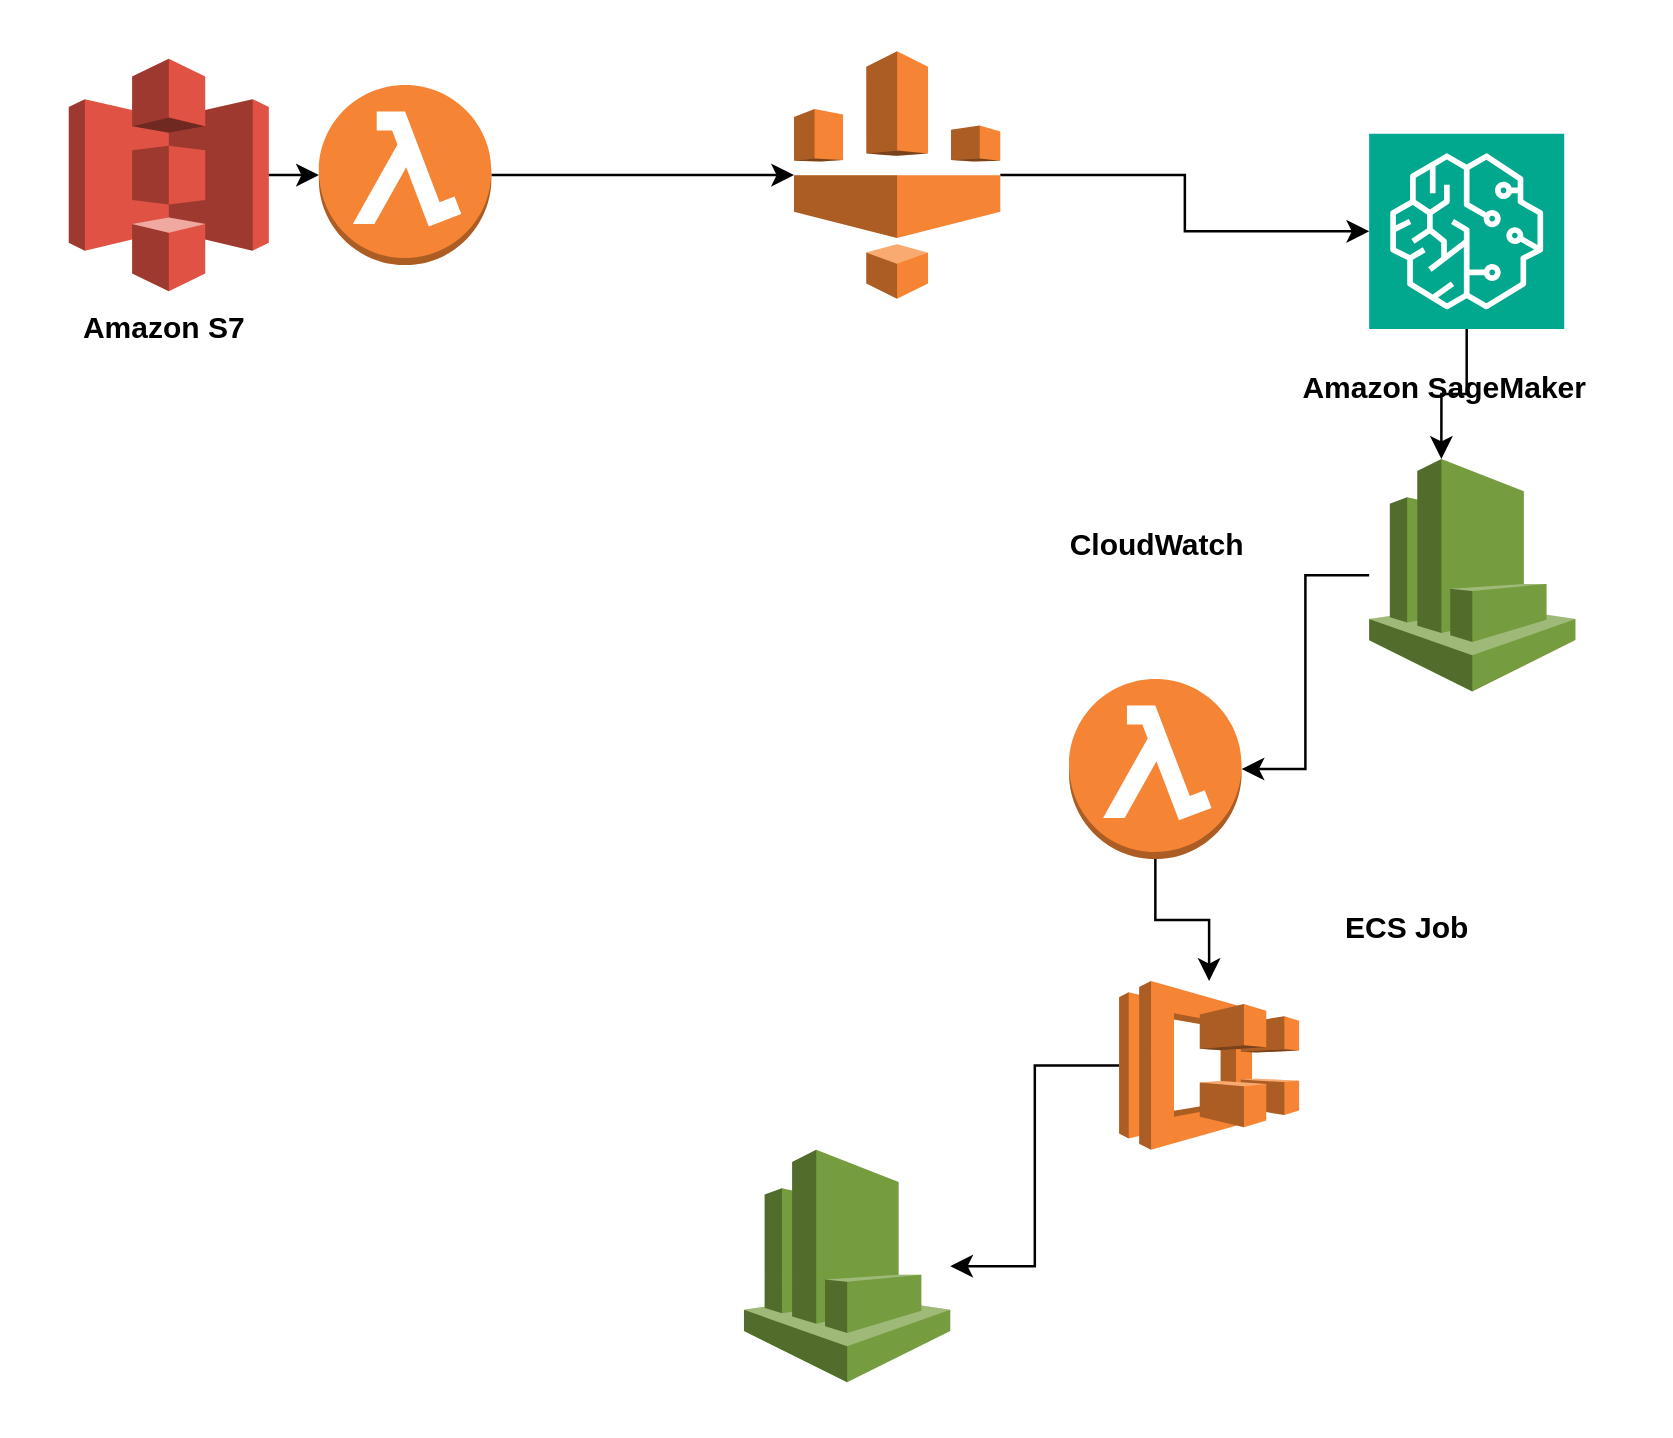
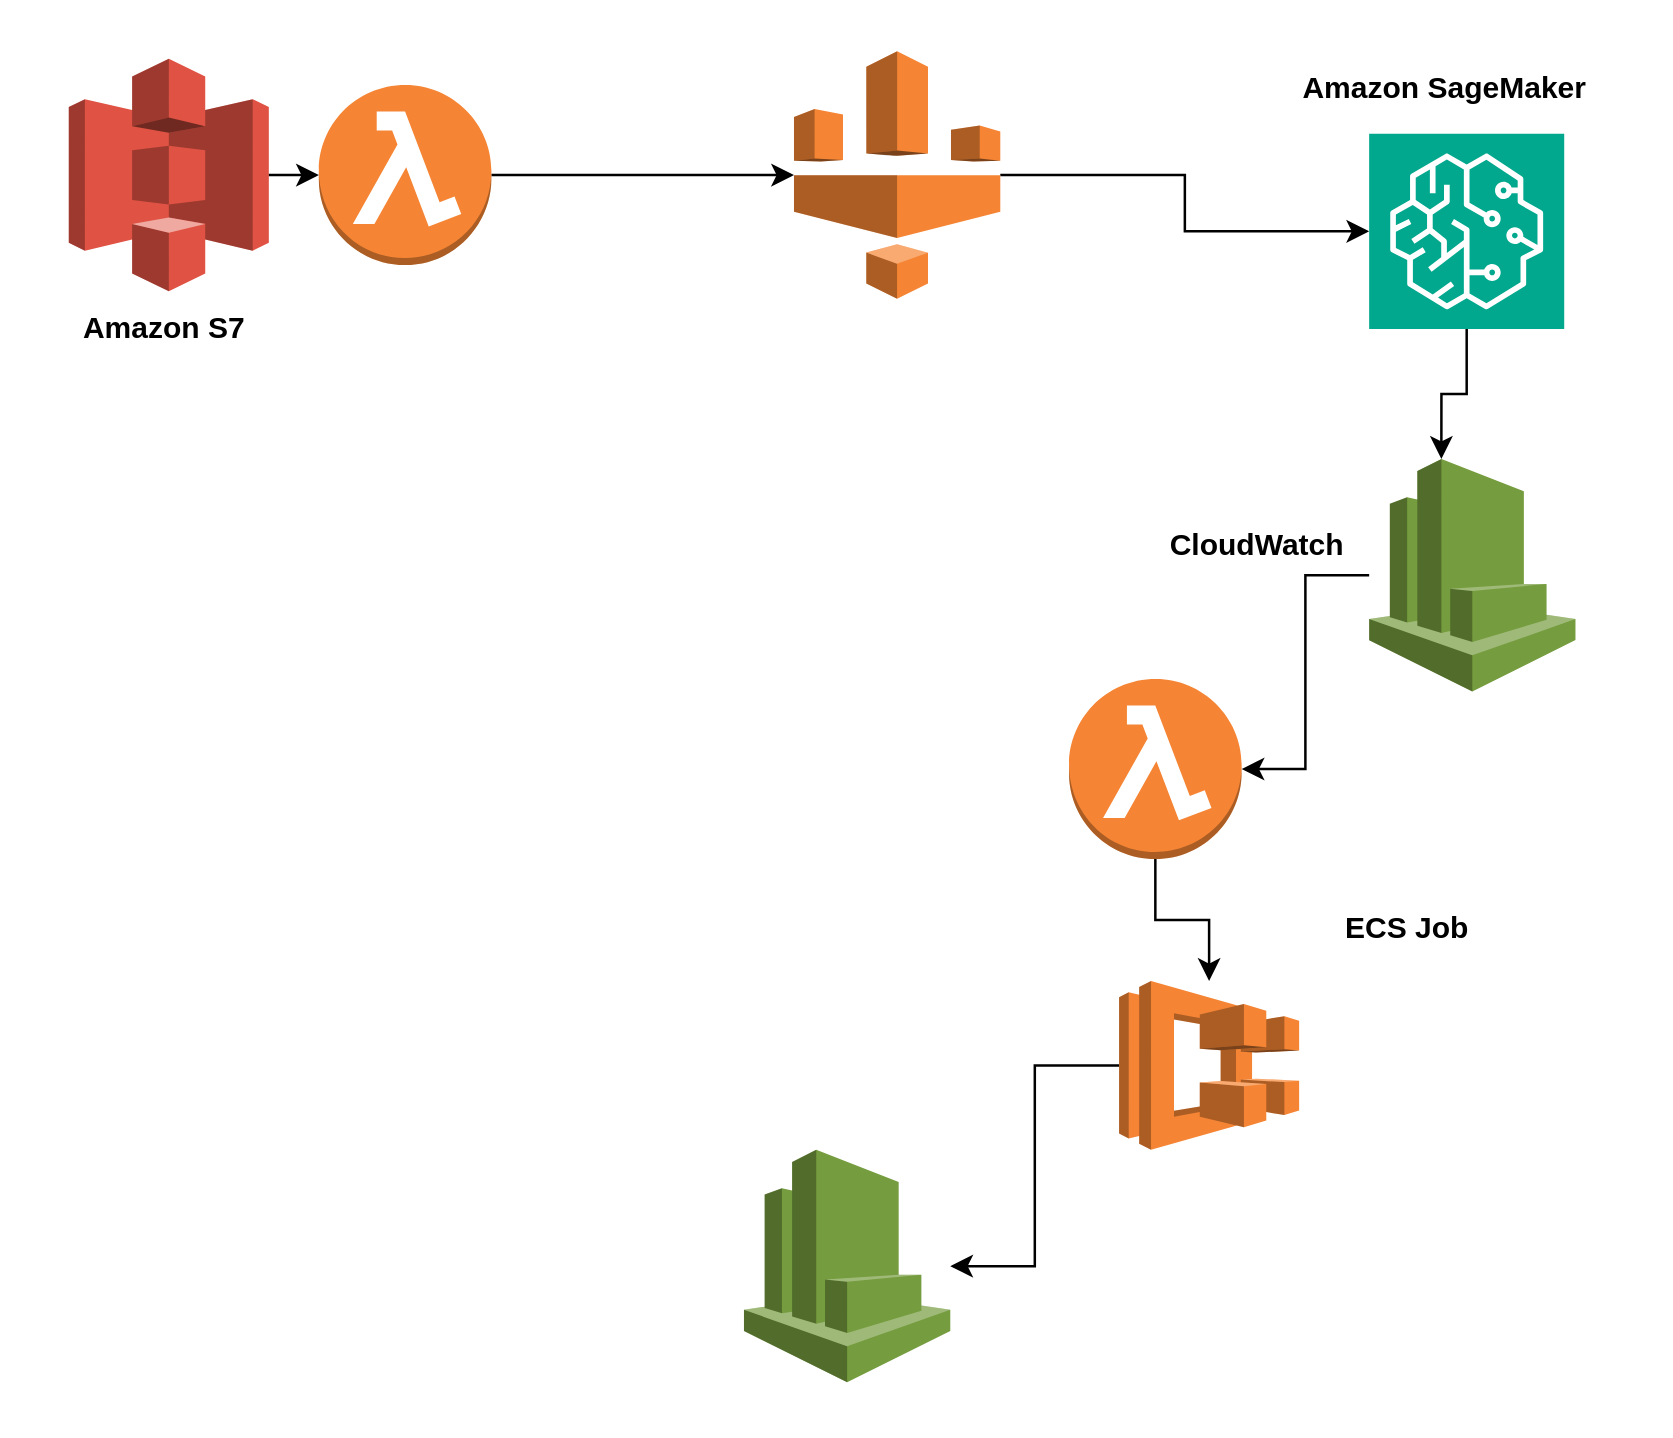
node "Amazon SageMaker": moved (1444, 389) -> (1444, 89)
node "CloudWatch": moved (1156, 546) -> (1256, 546)
